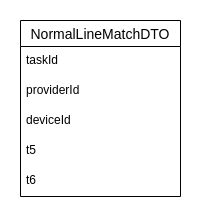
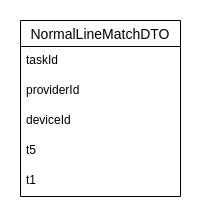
node "t6": label "t6" -> "t1"
